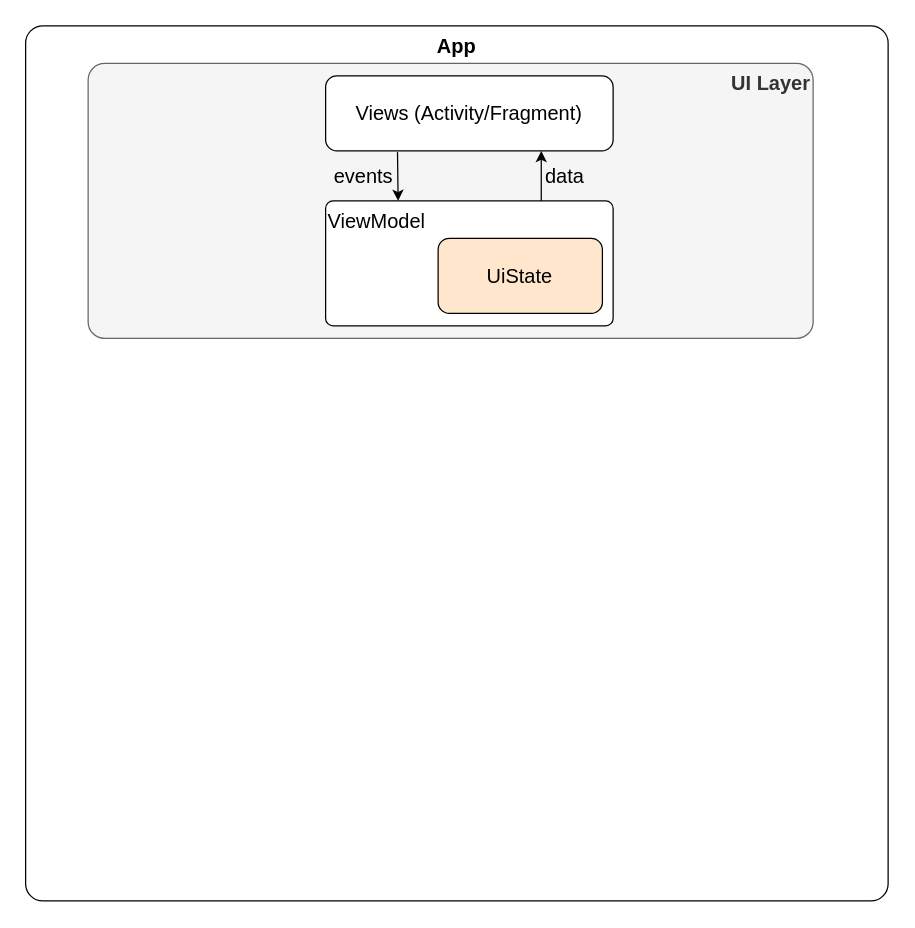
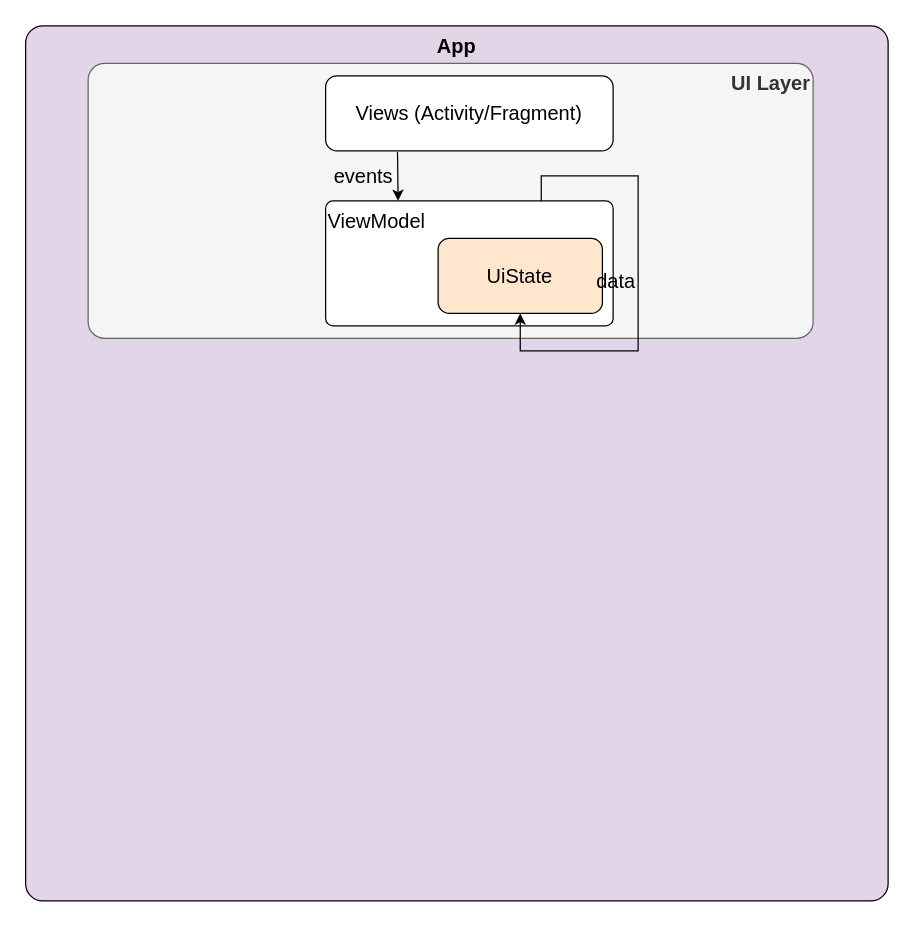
edge "ViewModel" -> "Views (Activity/Fragment)": now "ViewModel" -> "UiState"
node "App": fillcolor #ffffff -> #e1d5e7
